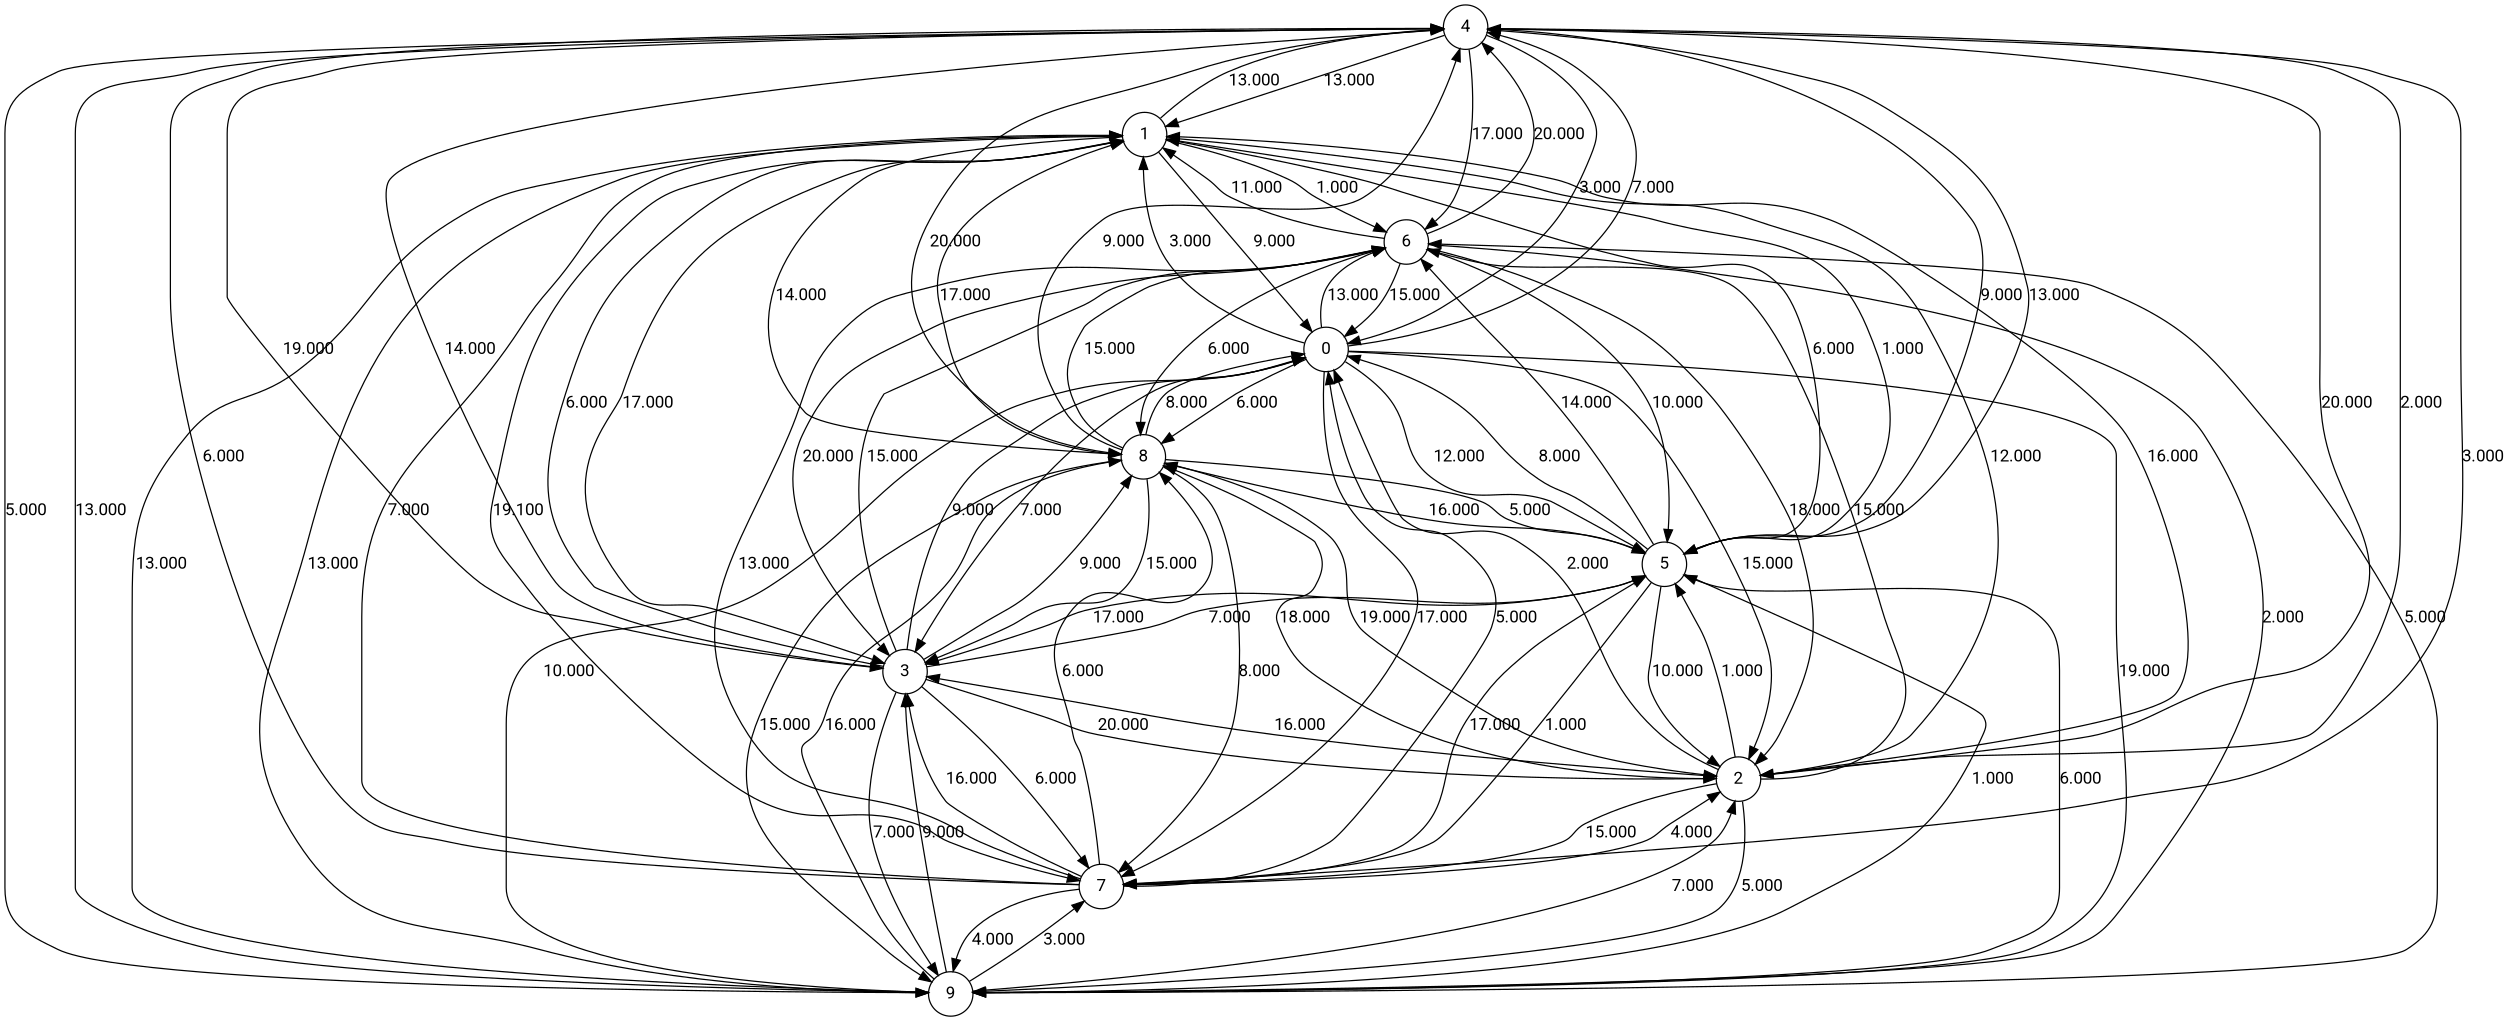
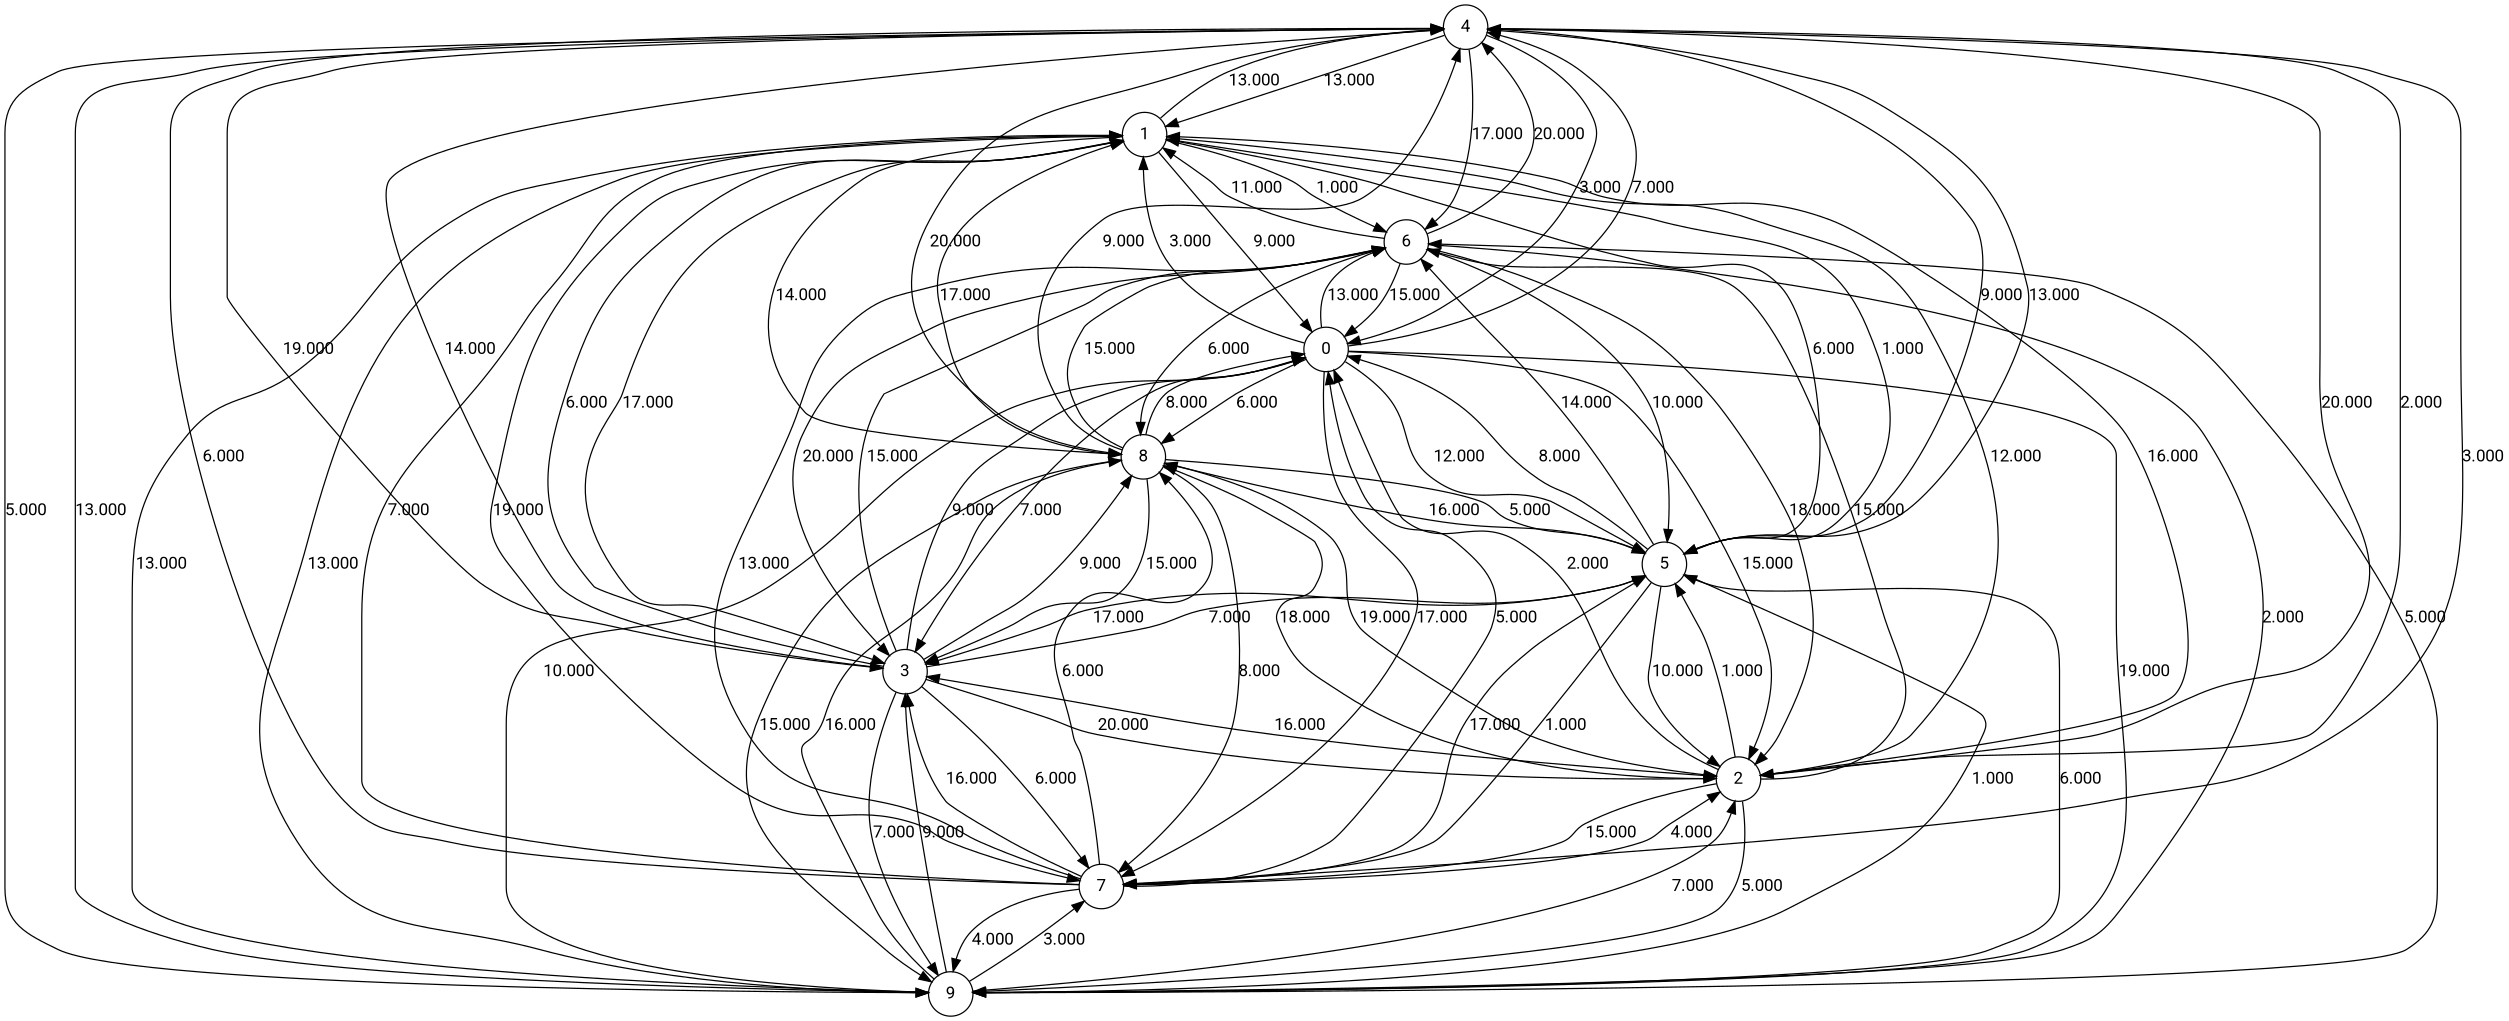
edge "1" -> "7": label "19.100" -> "19.000"
